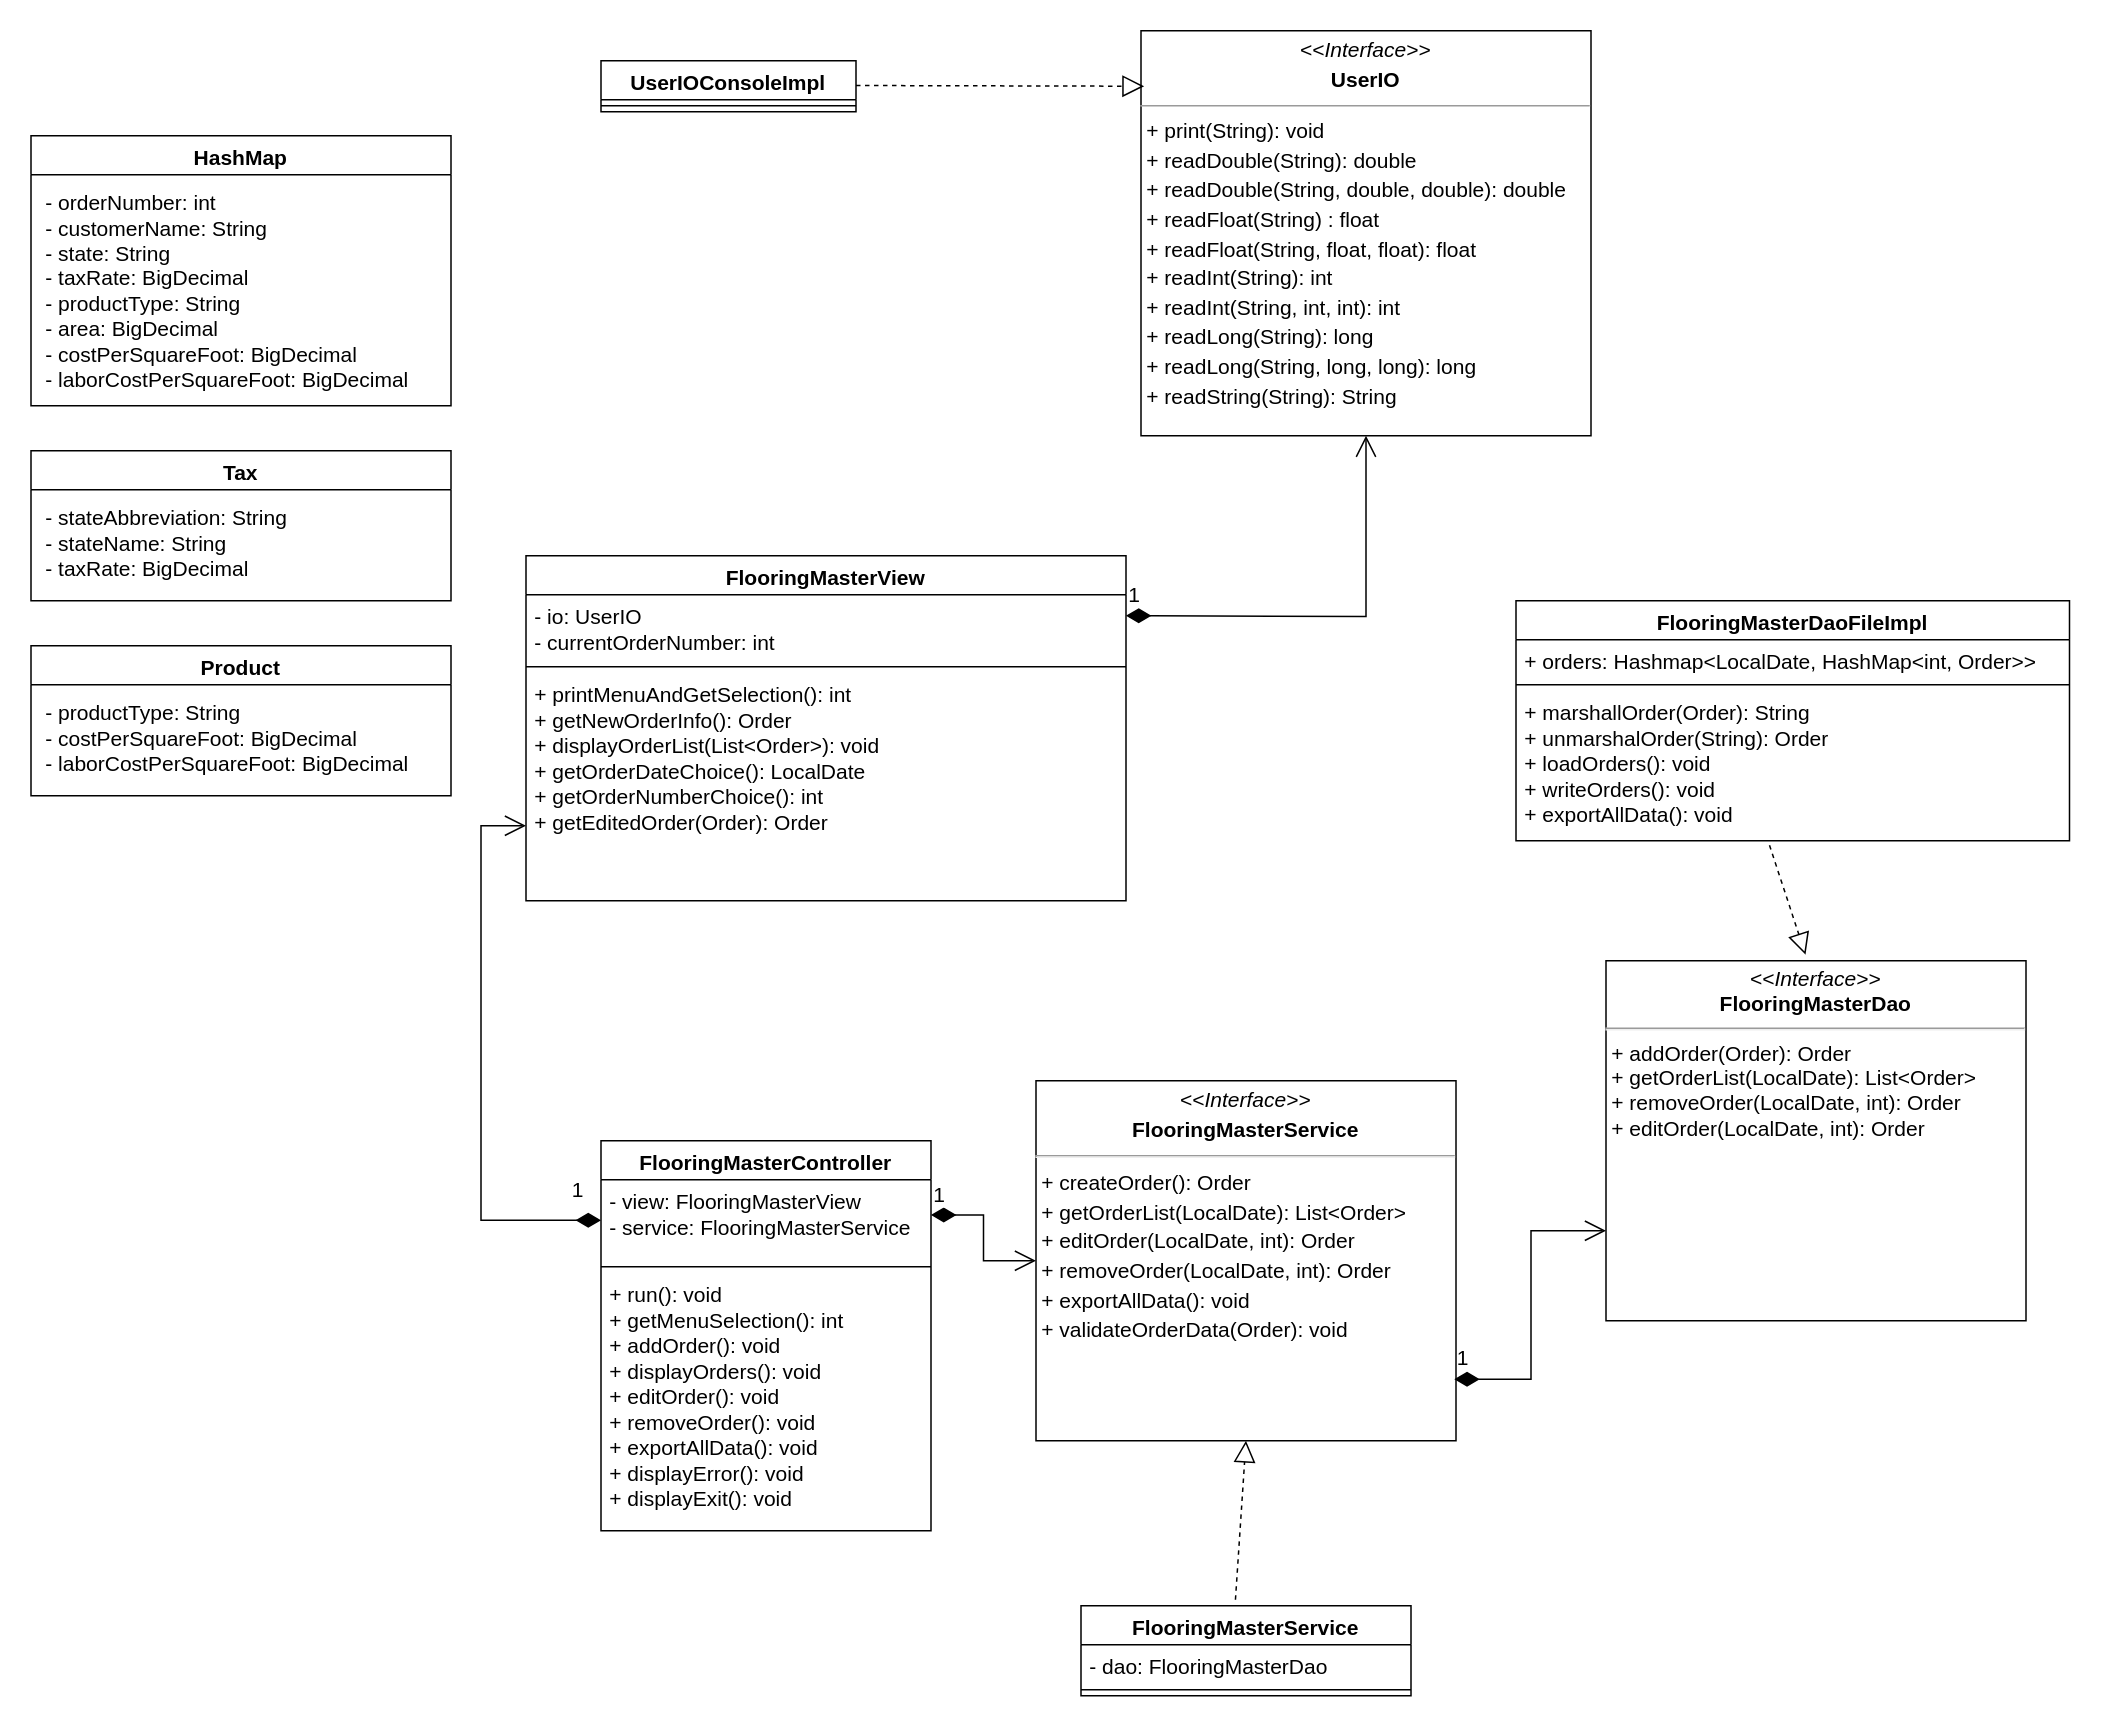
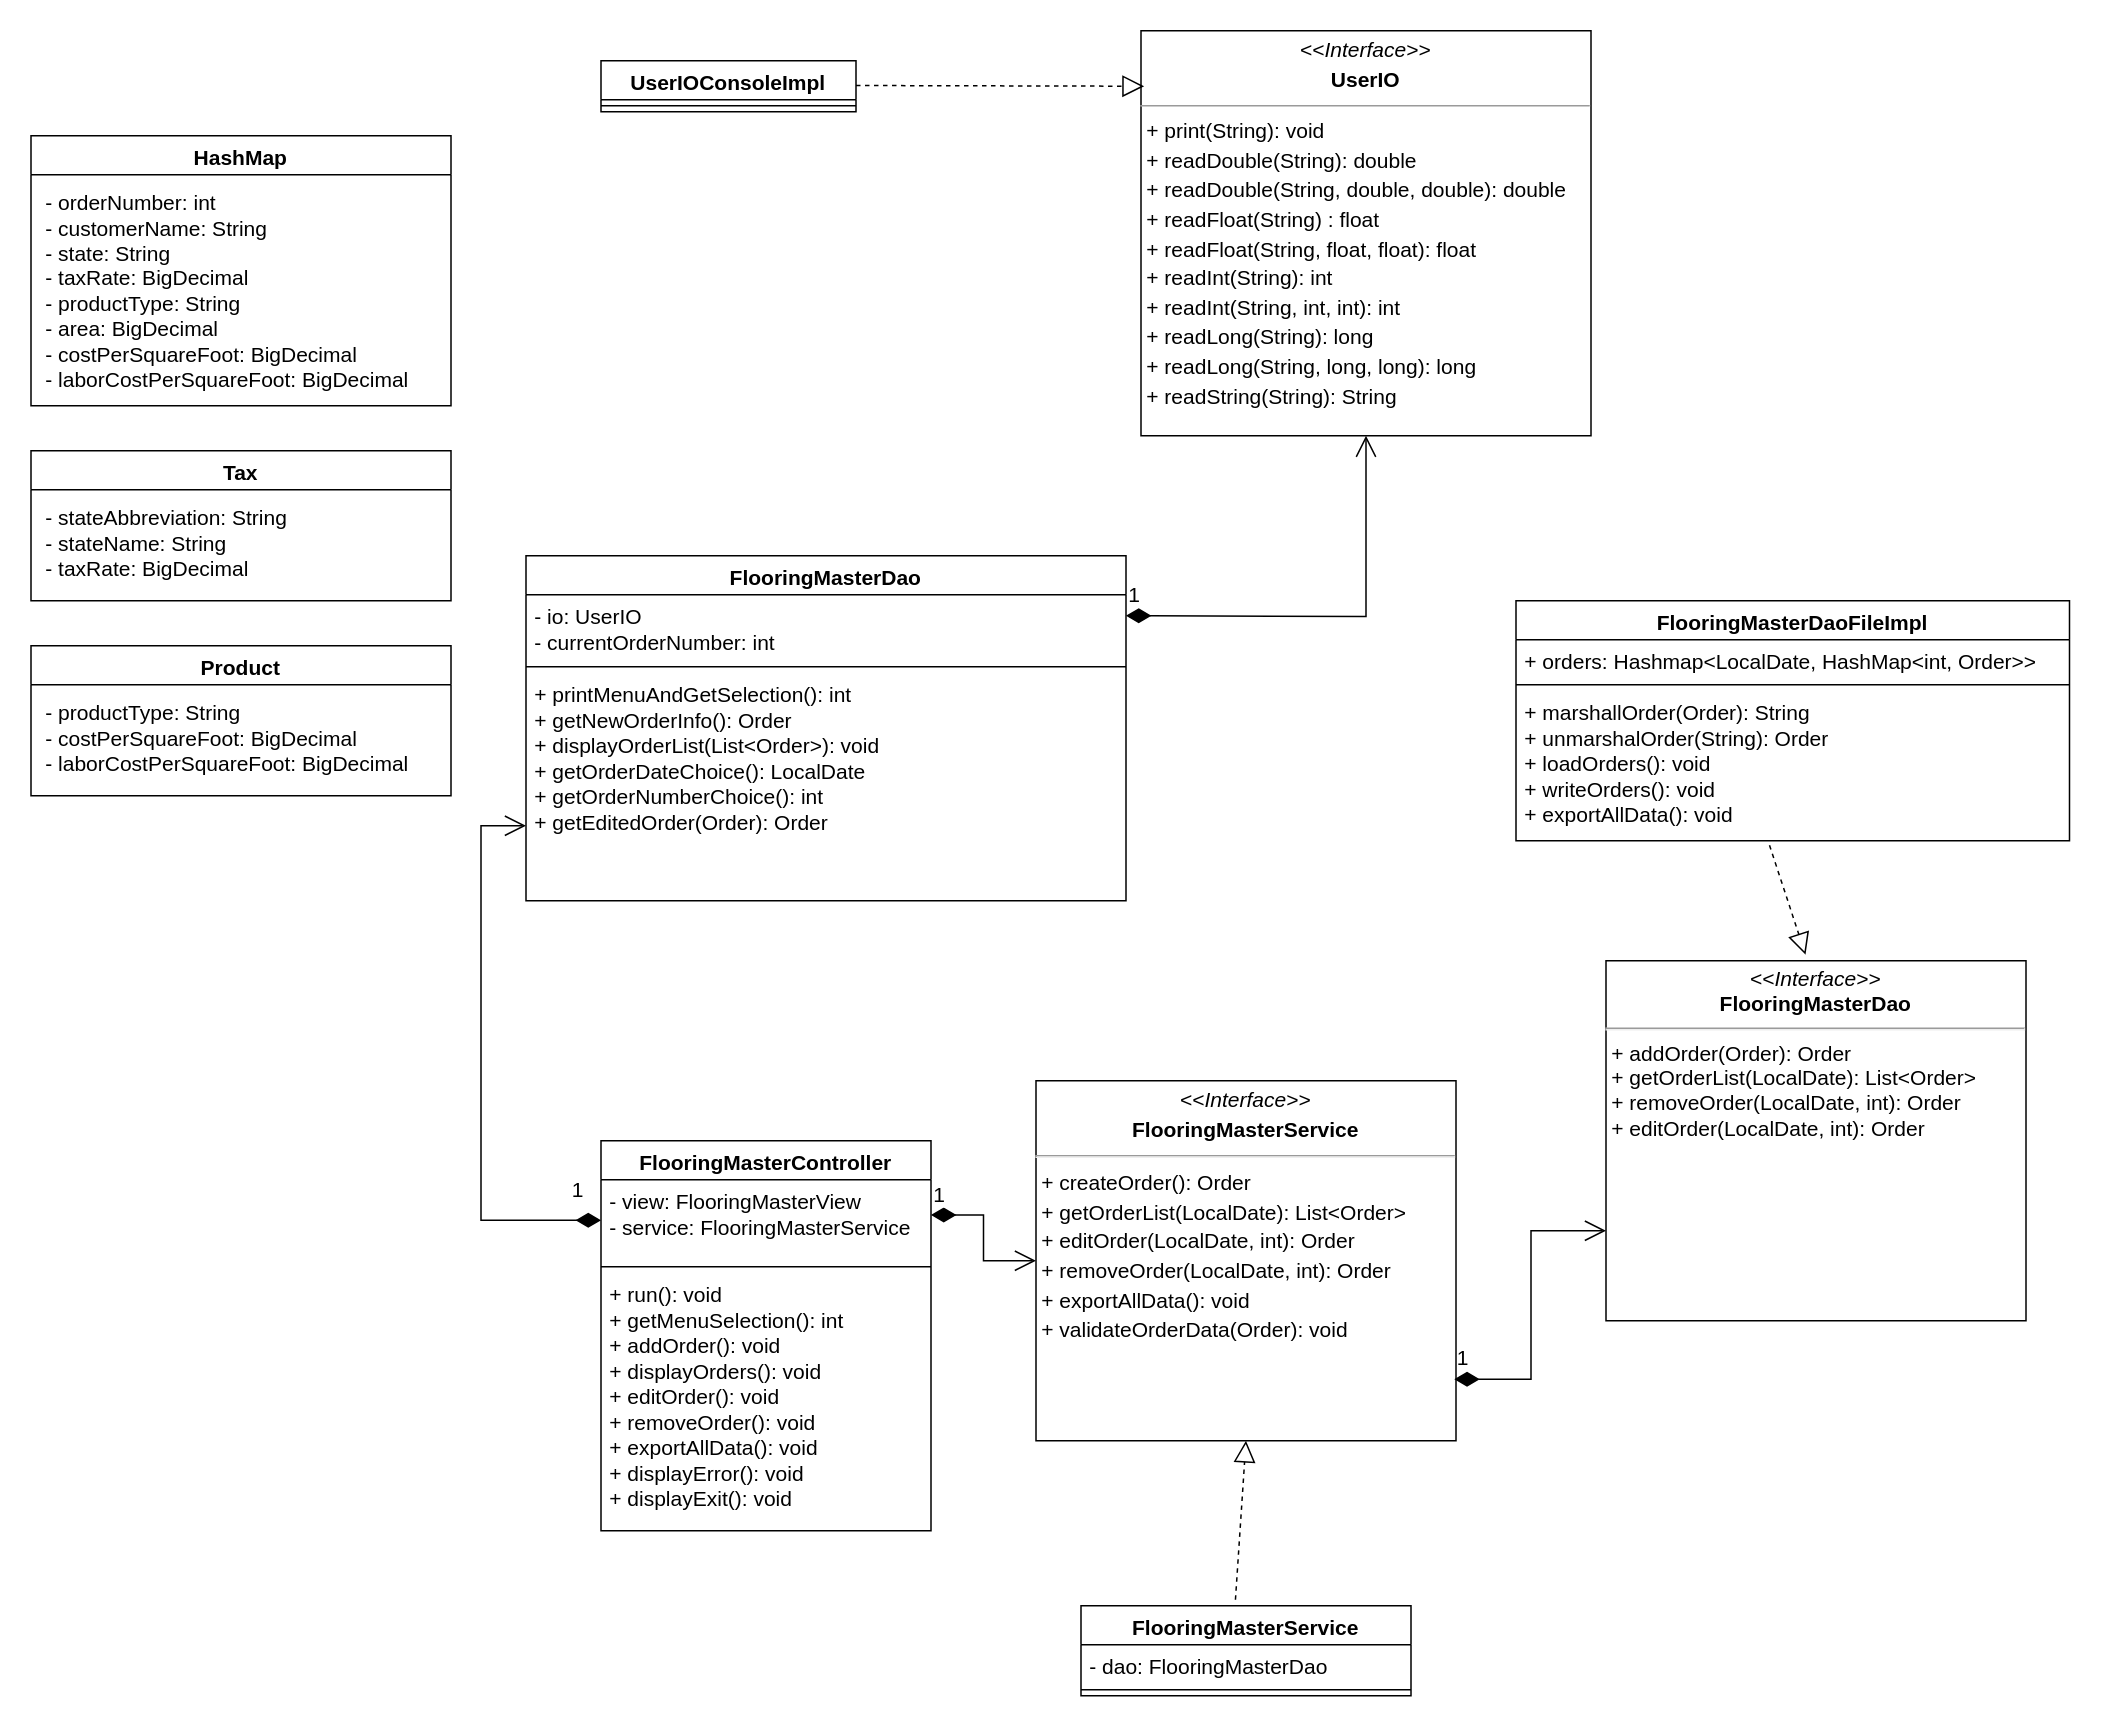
node "FlooringMasterView": label "FlooringMasterView" -> "FlooringMasterDao"
